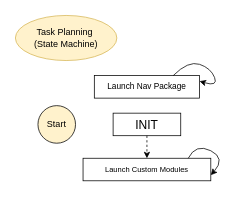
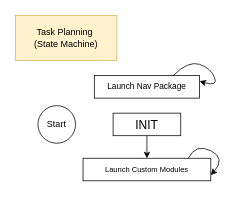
node "Task Planning (State Machine)": shape ellipse -> rectangle
node "Start": fillcolor #fff2cc -> #ffffff
edge "INIT" -> "Launch Custom Modules": style dashed -> solid
